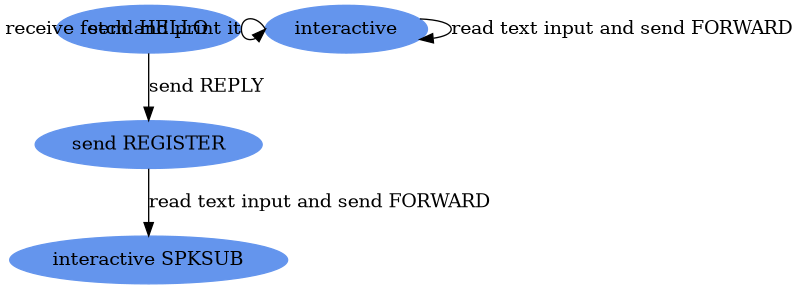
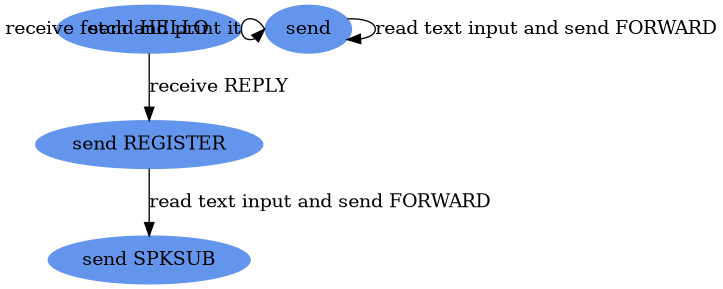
node "interactive": label "interactive" -> "send"
edge "send HELLO" -> "send REGISTER": label "send REPLY" -> "receive REPLY"
node "interactive SPKSUB": label "interactive SPKSUB" -> "send SPKSUB"
